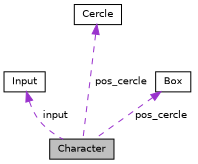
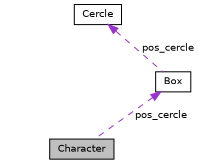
node "Input": removed
edge "Character" -> "Cercle": now "Box" -> "Cercle"
